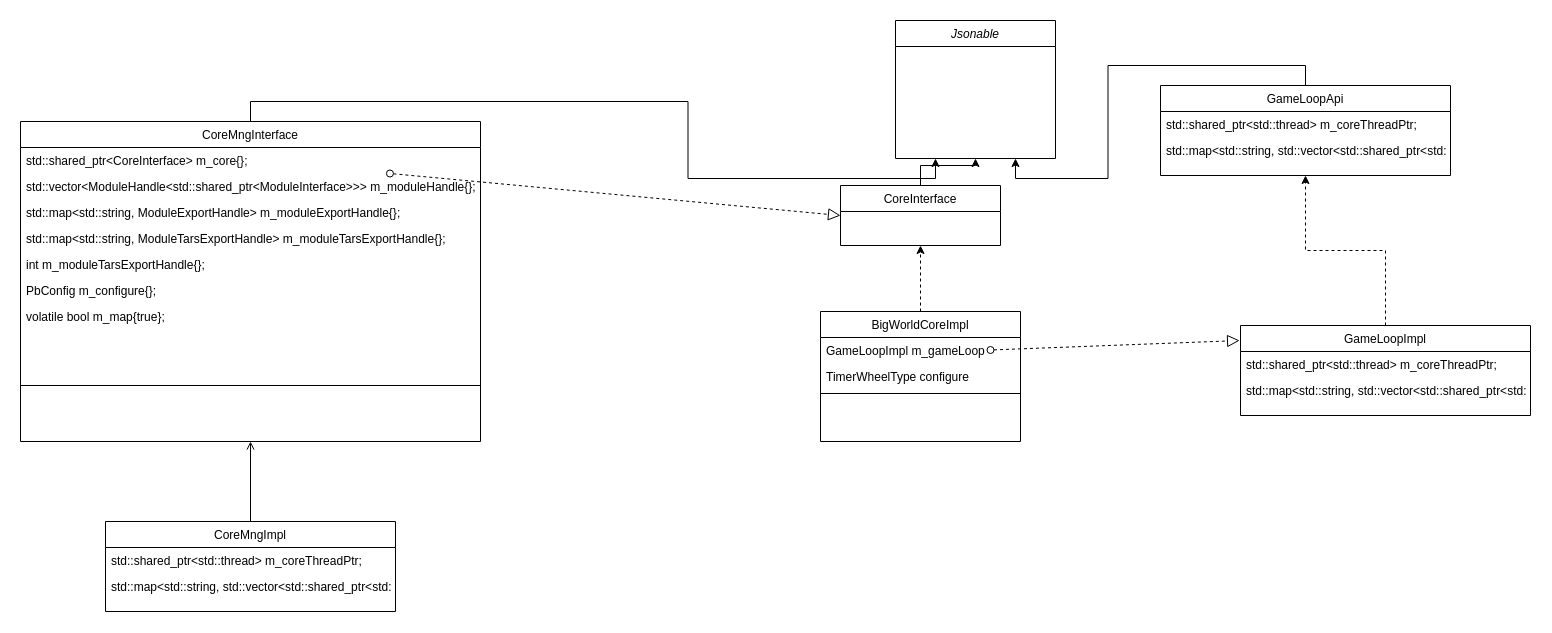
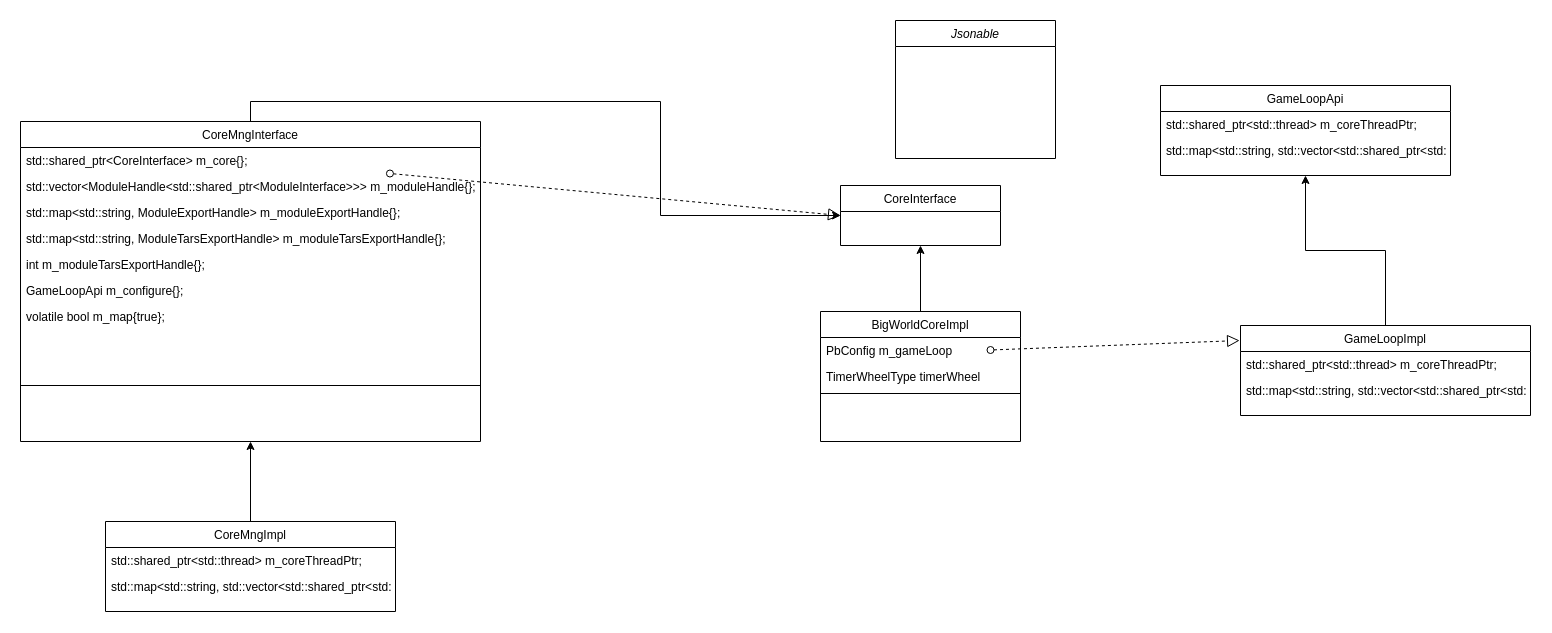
edge "GameLoopApi" -> "Jsonable": removed
edge "CoreInterface" -> "Jsonable": removed
edge "CoreMngInterface" -> "Jsonable": now "CoreMngInterface" -> "CoreInterface"
edge "GameLoopImpl" -> "GameLoopApi": style dashed -> solid
edge "BigWorldCoreImpl" -> "CoreInterface": style dashed -> solid
node "PbConfig m_configure{};": label "PbConfig m_configure{};" -> "GameLoopApi m_configure{};"
node "GameLoopImpl m_gameLoop": label "GameLoopImpl m_gameLoop" -> "PbConfig m_gameLoop"
node "TimerWheelType configure": label "TimerWheelType configure" -> "TimerWheelType timerWheel"
edge "CoreMngImpl" -> "CoreMngInterface": arrowhead open -> classic
